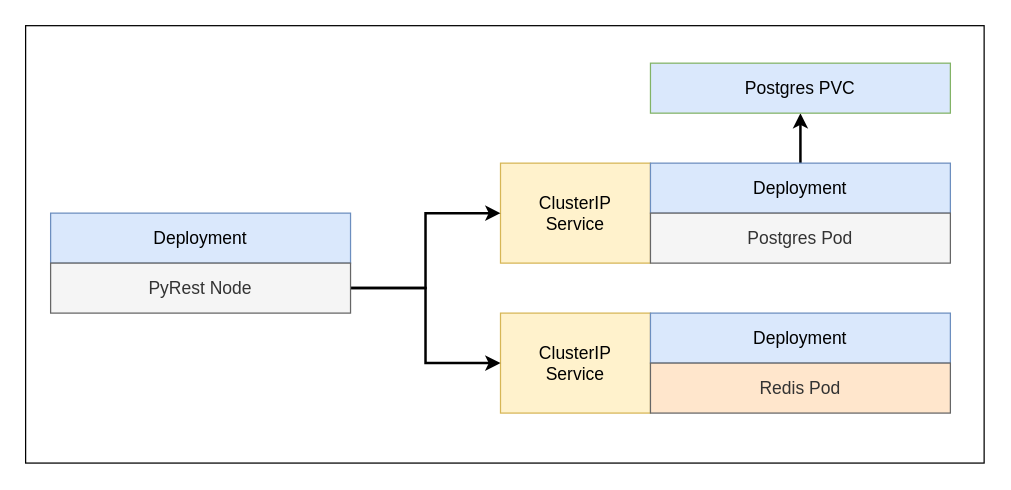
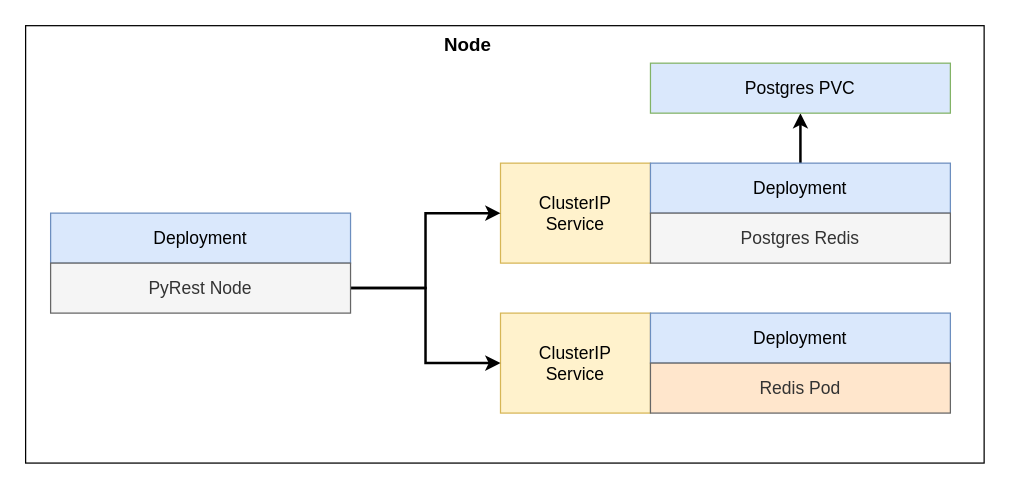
node "Node": added
node "Postgres Pod": label "Postgres Pod" -> "Postgres Redis"
